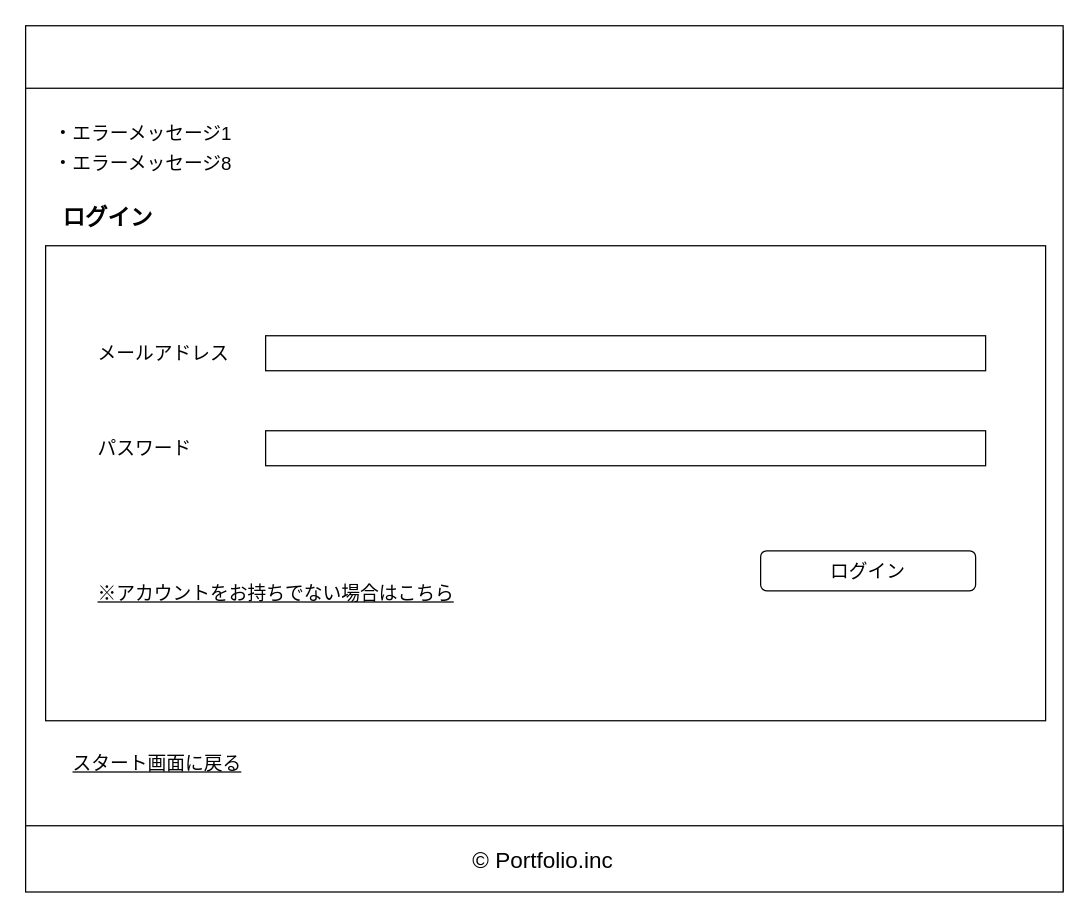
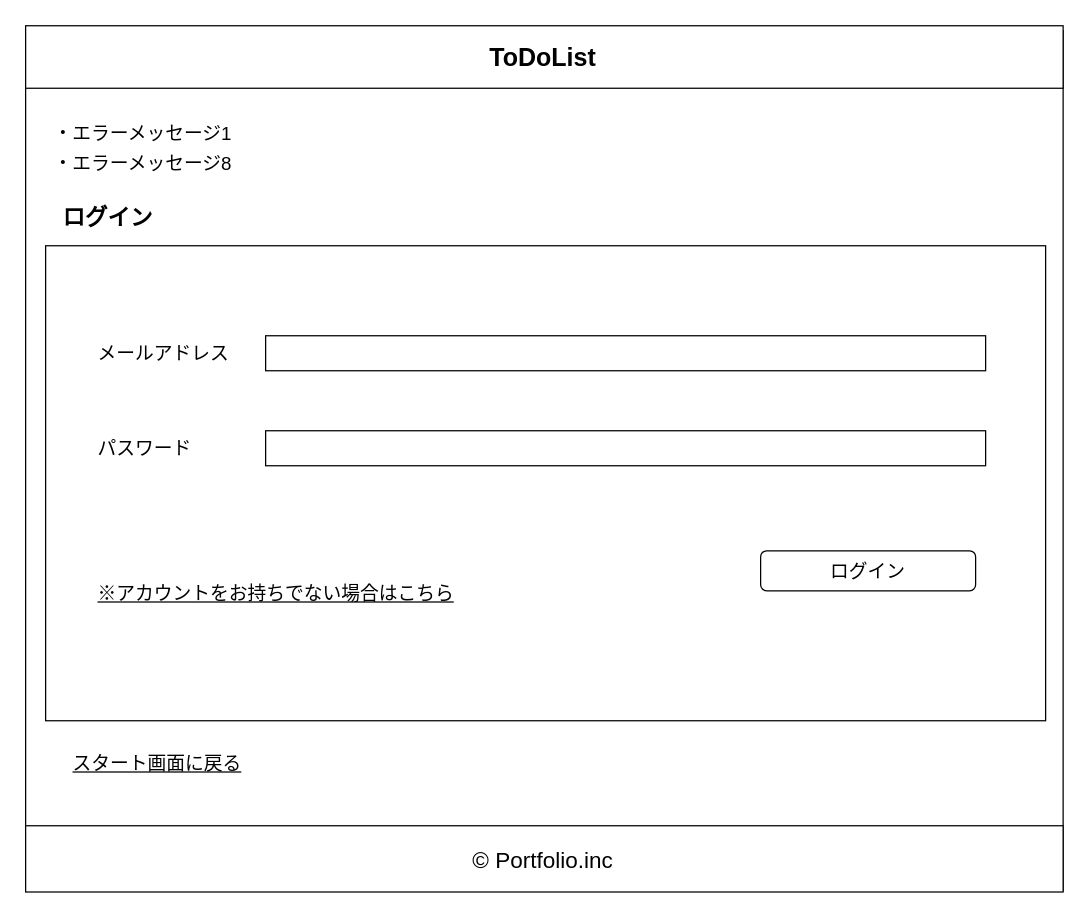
node "ToDoList": added
